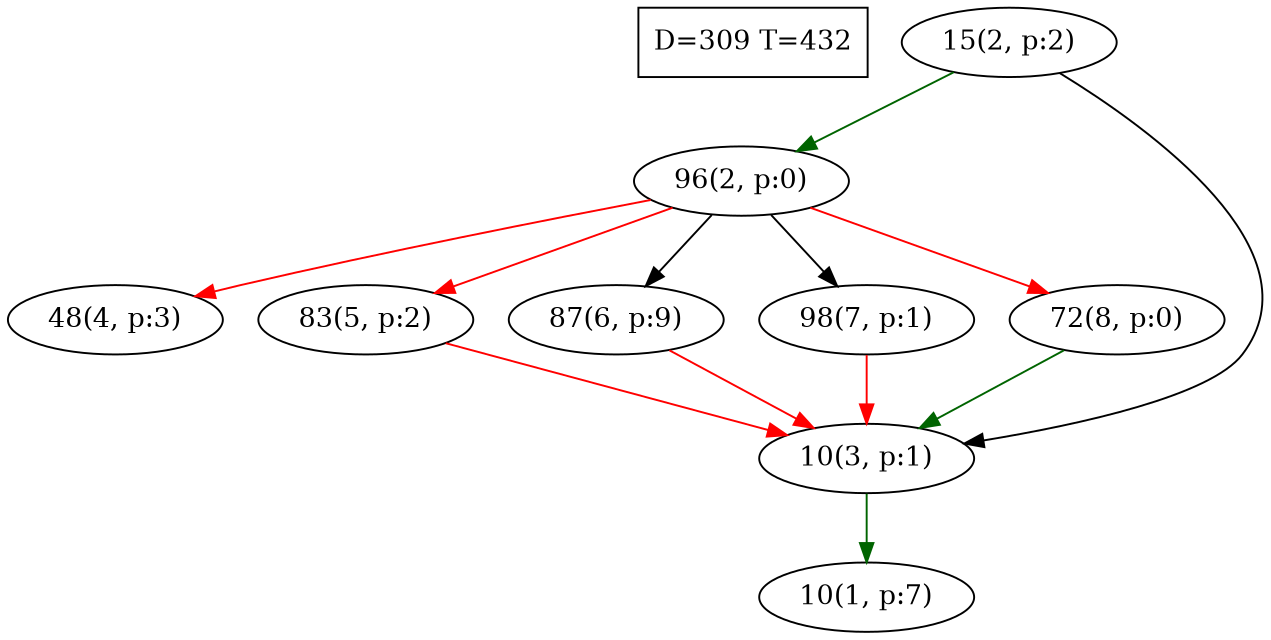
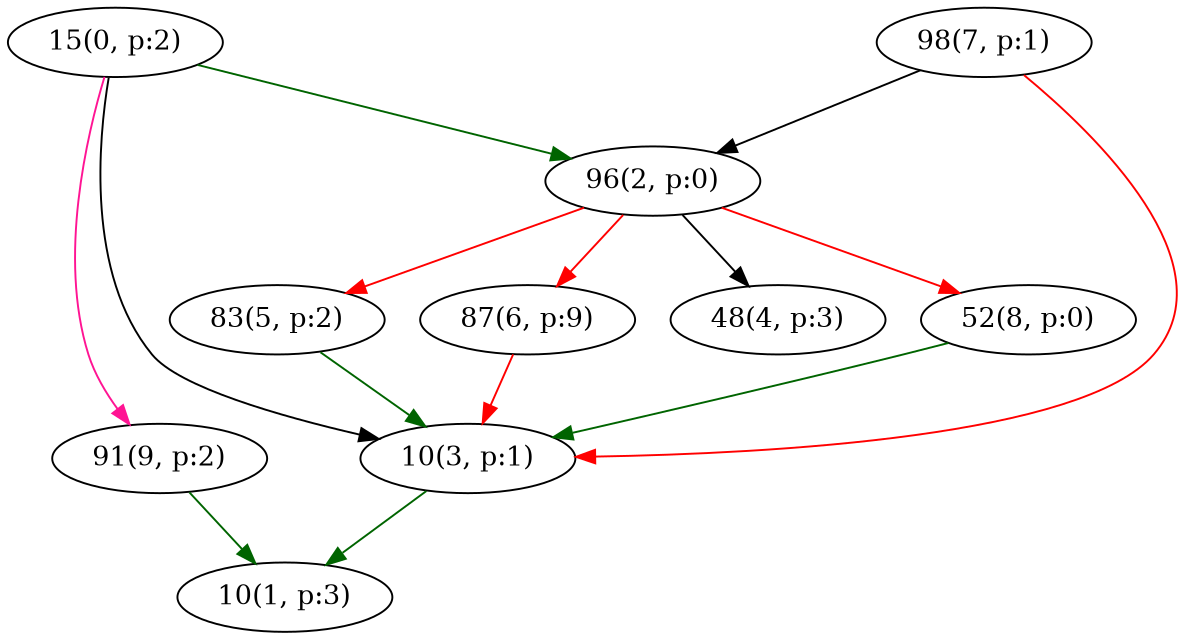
node "D=309 T=432": removed
node "15(2, p:2)": label "15(2, p:2)" -> "15(0, p:2)"
edge "96(2, p:0)" -> "48(4, p:3)": color red -> black
edge "96(2, p:0)" -> "87(6, p:9)": color black -> red
edge "96(2, p:0)" -> "98(7, p:1)": reversed
node "72(8, p:0)": label "72(8, p:0)" -> "52(8, p:0)"
edge "83(5, p:2)" -> "10(3, p:1)": color red -> darkgreen
node "91(9, p:2)": added
node "10(1, p:7)": label "10(1, p:7)" -> "10(1, p:3)"
